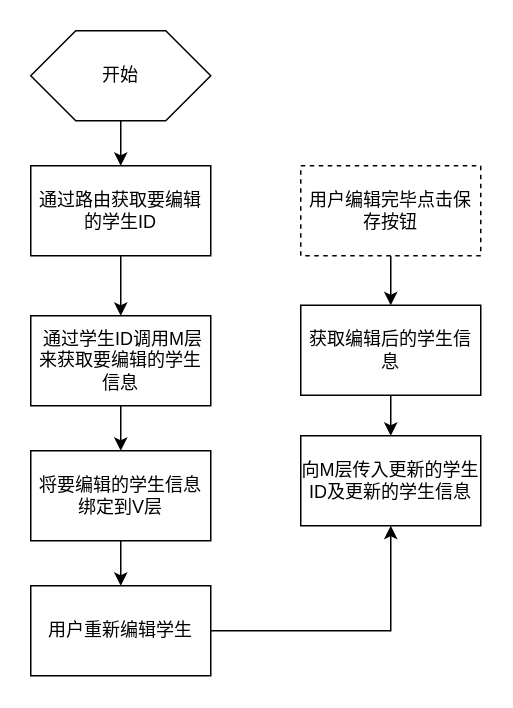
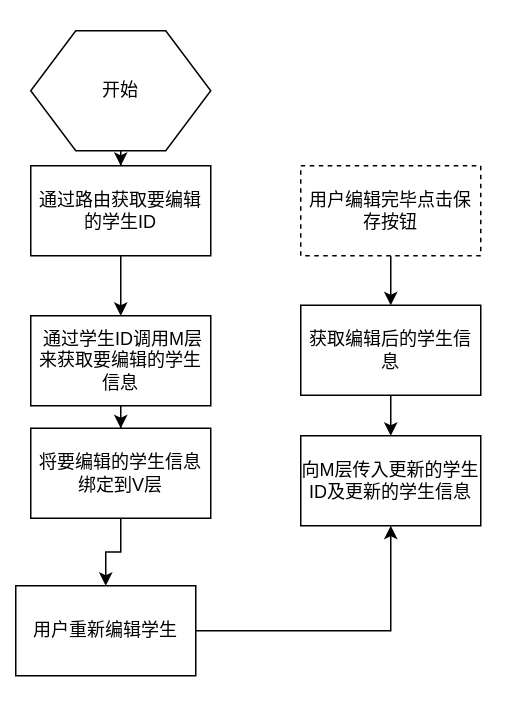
node "开始": size 180x90 -> 180x120
node "将要编辑的学生信息绑定到V层": moved (121, 496) -> (121, 473)
node "用户重新编辑学生": moved (121, 631) -> (106, 631)
